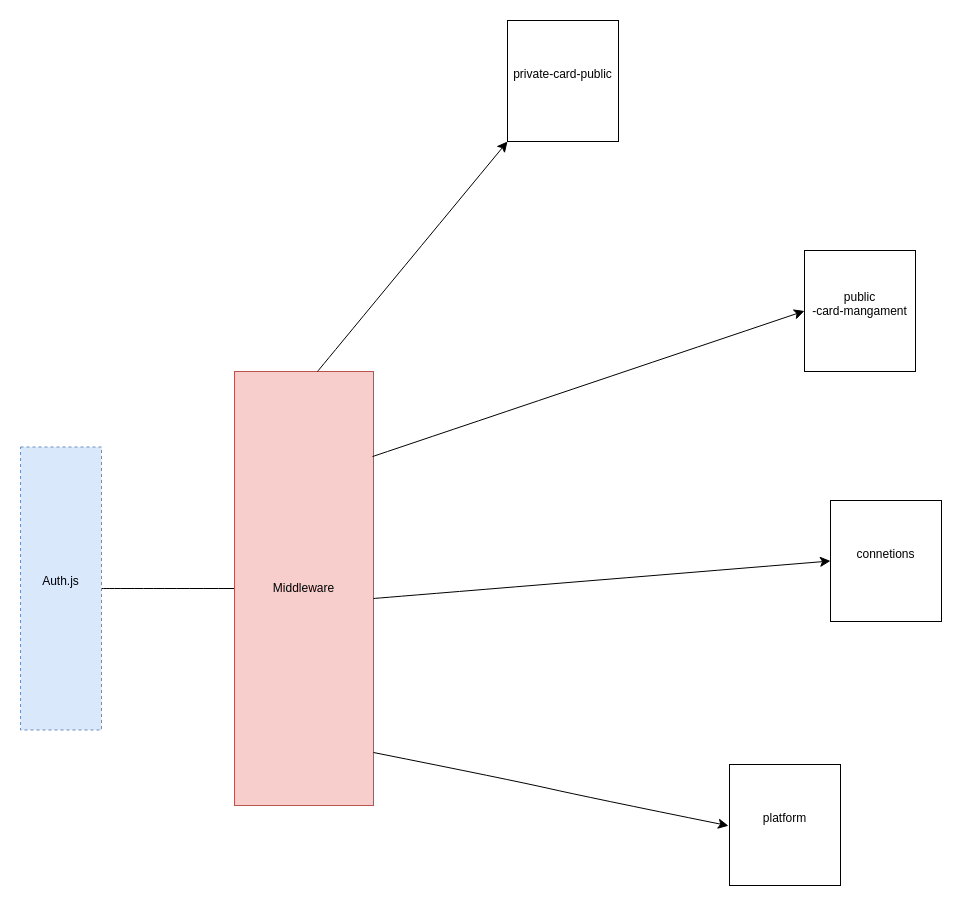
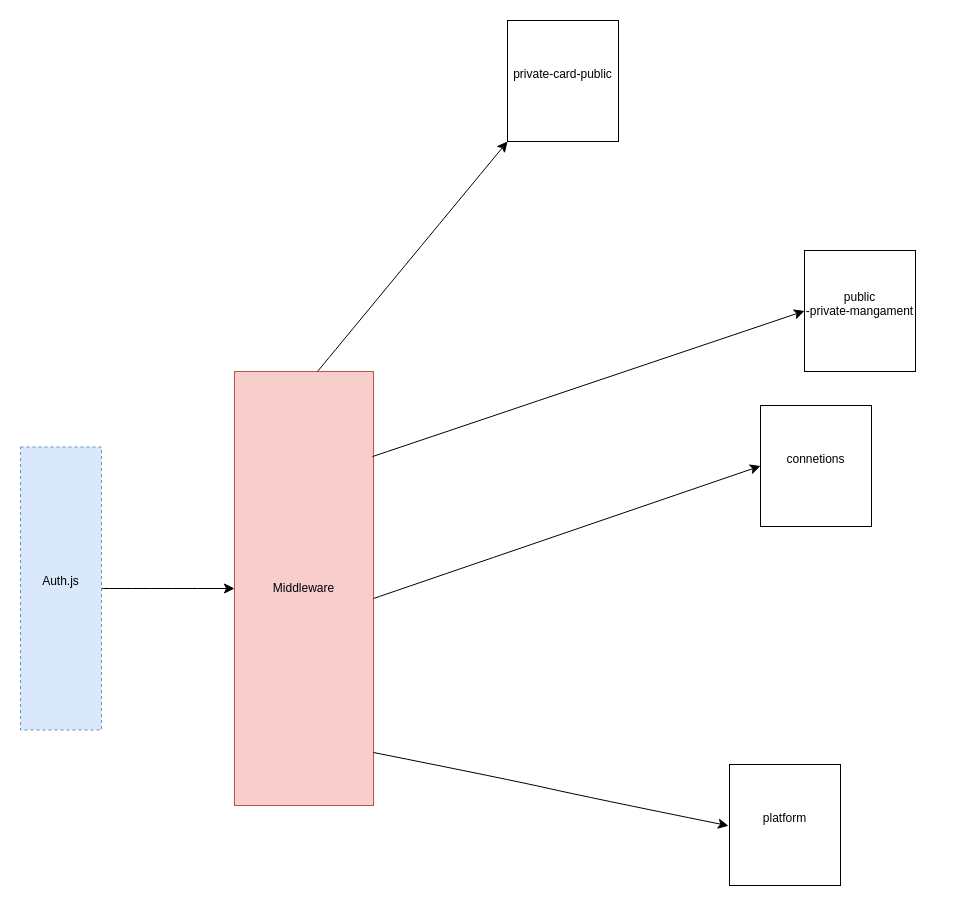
node "public -card-mangament": label "public -card-mangament" -> "public -private-mangament"
node "connetions": moved (886, 561) -> (816, 466)
edge "Auth.js" -- "Middleware": arrowhead none -> classic
